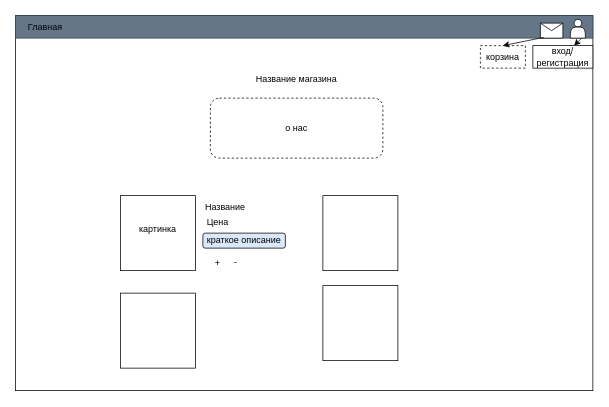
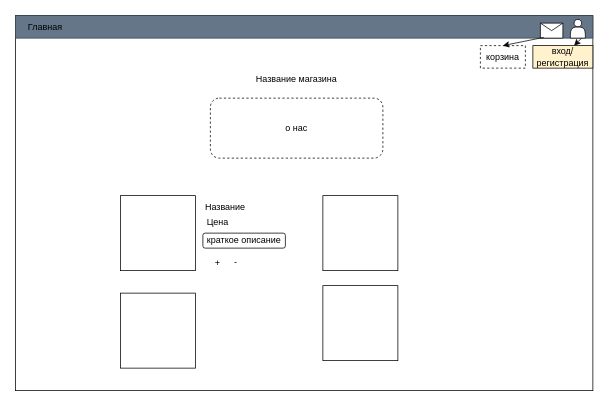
node "вход/регистрация": fillcolor #ffffff -> #fff2cc
node "картинка": removed
node "краткое описание": fillcolor #dae8fc -> #ffffff
